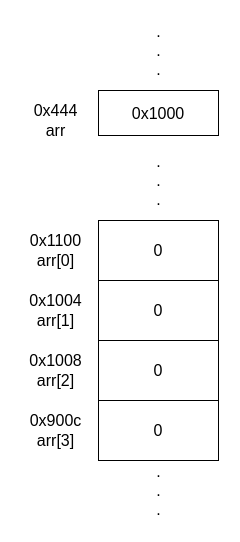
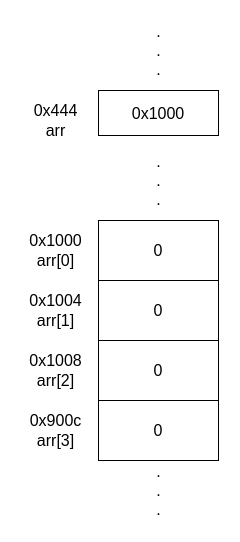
node "0x1100 arr[0]": label "0x1100 arr[0]" -> "0x1000 arr[0]"
